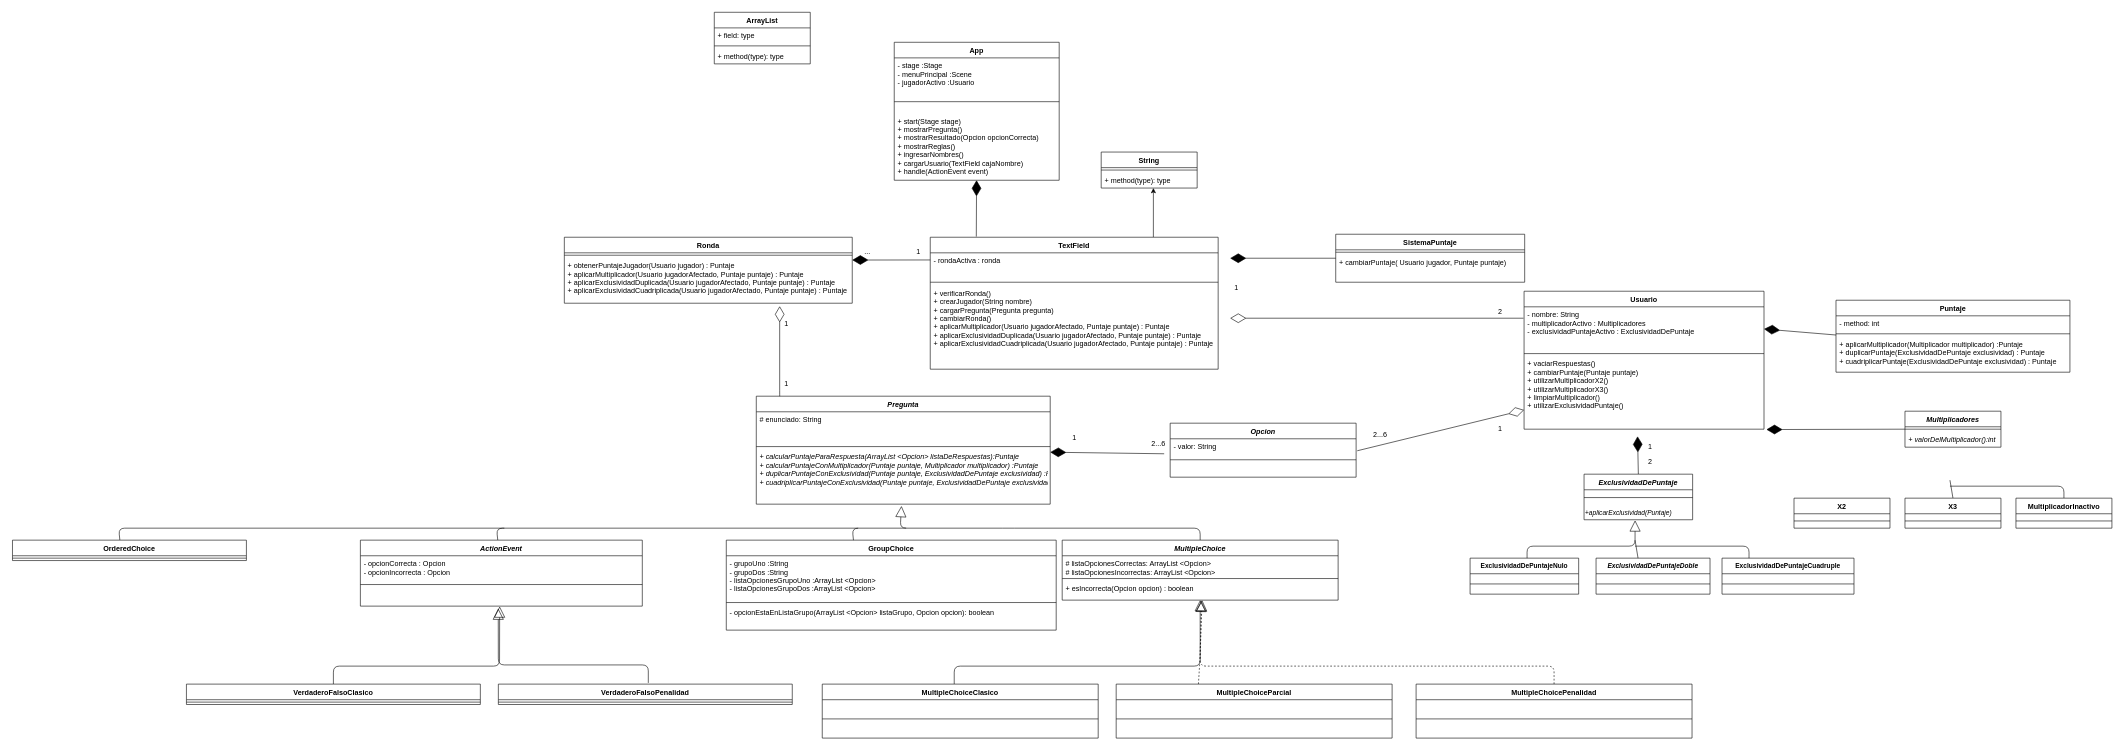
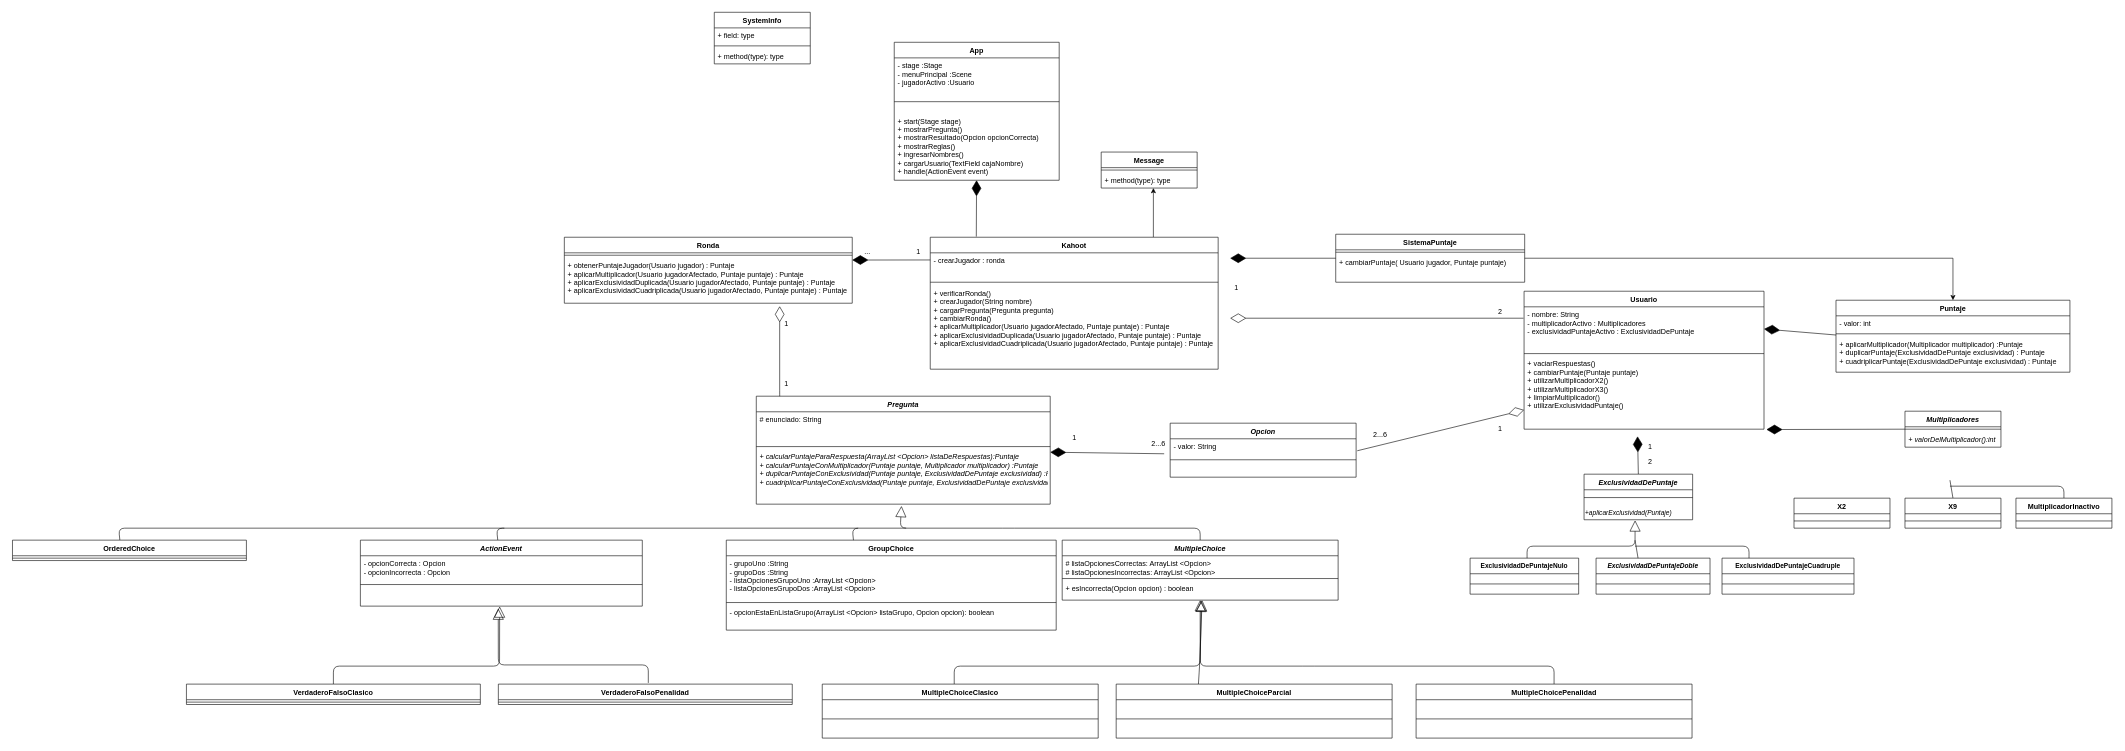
node "ArrayList": label "ArrayList" -> "SystemInfo"
node "String": label "String" -> "Message"
node "TextField": label "TextField" -> "Kahoot"
edge "SistemaPuntaje" -> "Puntaje": added
node "- rondaActiva : ronda": label "- rondaActiva : ronda" -> "- crearJugador : ronda"
node "- method: int": label "- method: int" -> "- valor: int"
node "X3": label "X3" -> "X9"
edge "MultipleChoicePenalidad" -> "+ esIncorrecta(Opcion opcion) : boolean": style dashed -> solid
edge "MultipleChoiceParcial" -> "+ esIncorrecta(Opcion opcion) : boolean": style dashed -> solid
